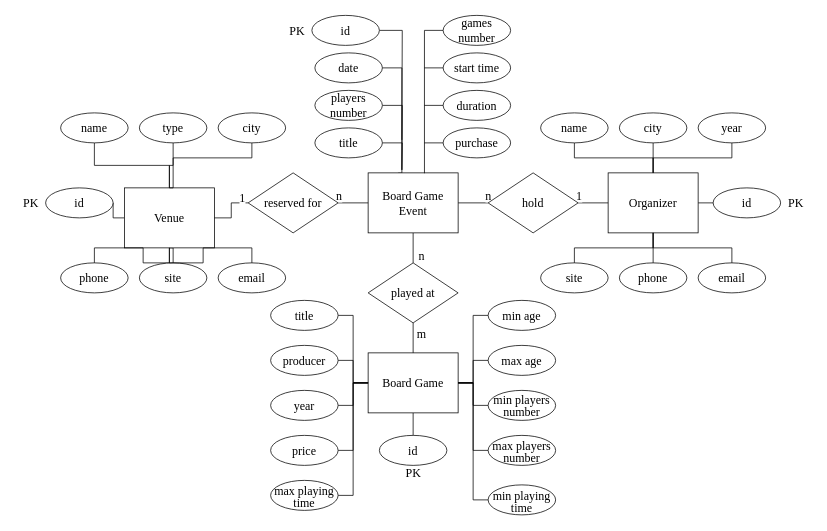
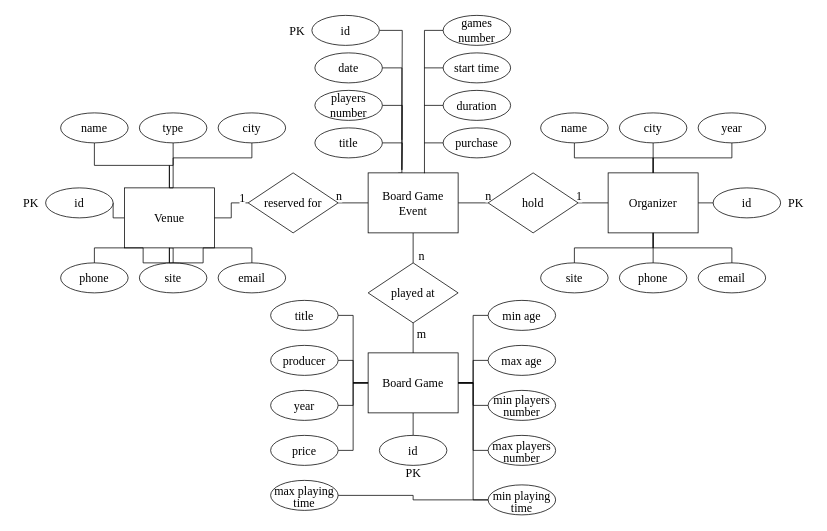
edge "Board Game" -- "max playing time": now "min playing time" -- "max playing time"
